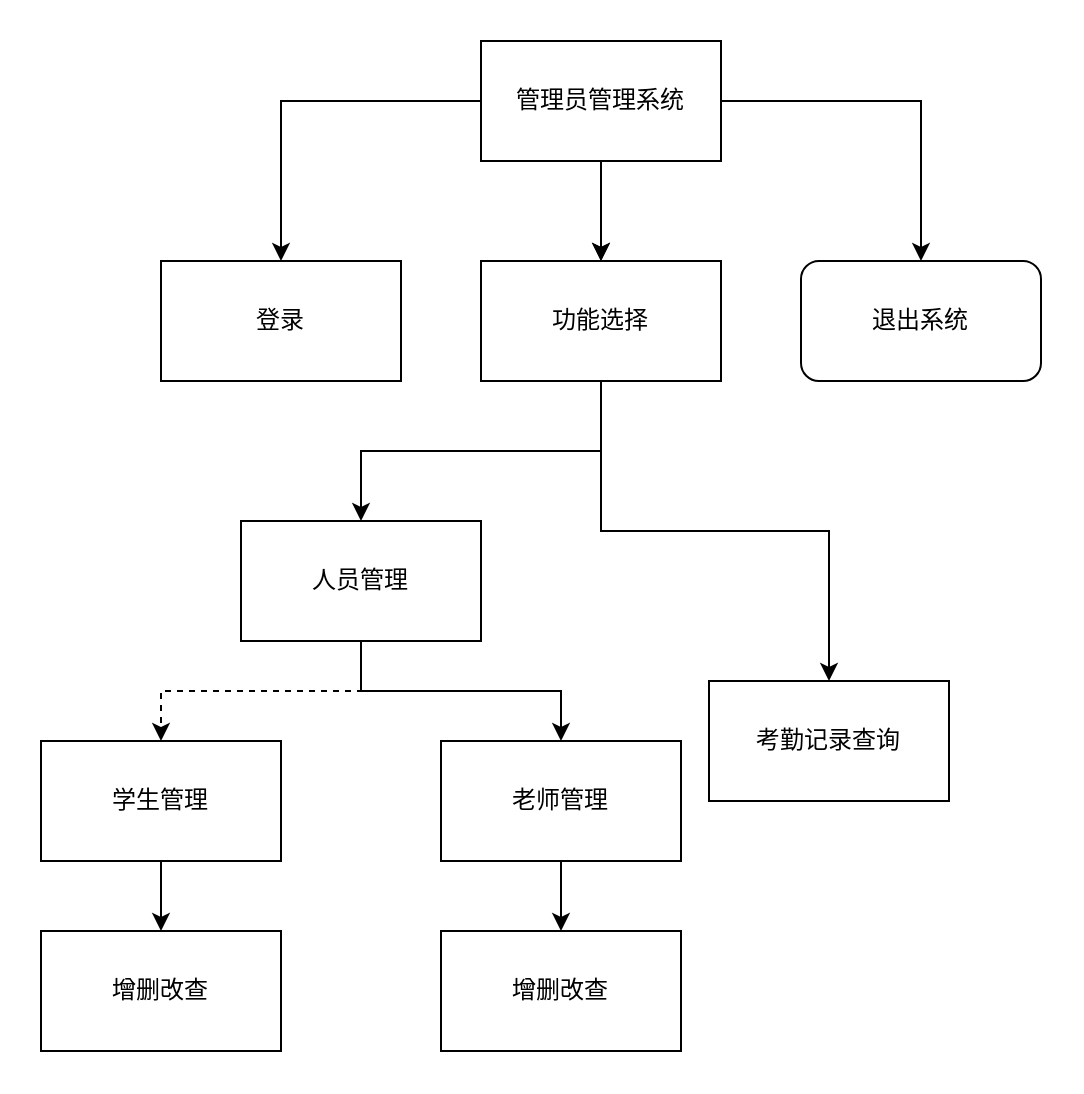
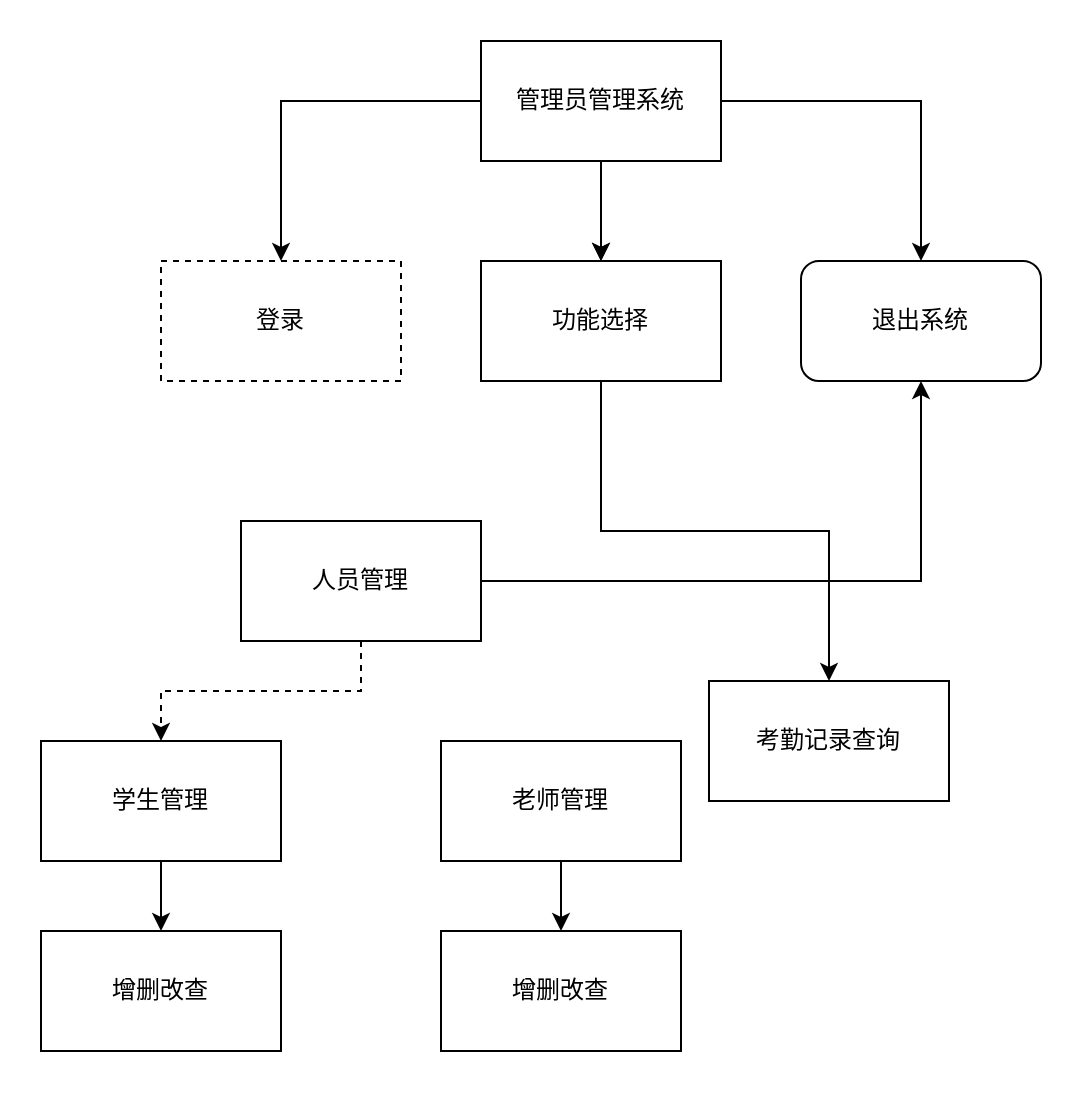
node "登录": style solid -> dashed
edge "功能选择" -> "人员管理": removed
edge "人员管理" -> "老师管理": now "人员管理" -> "退出系统"
